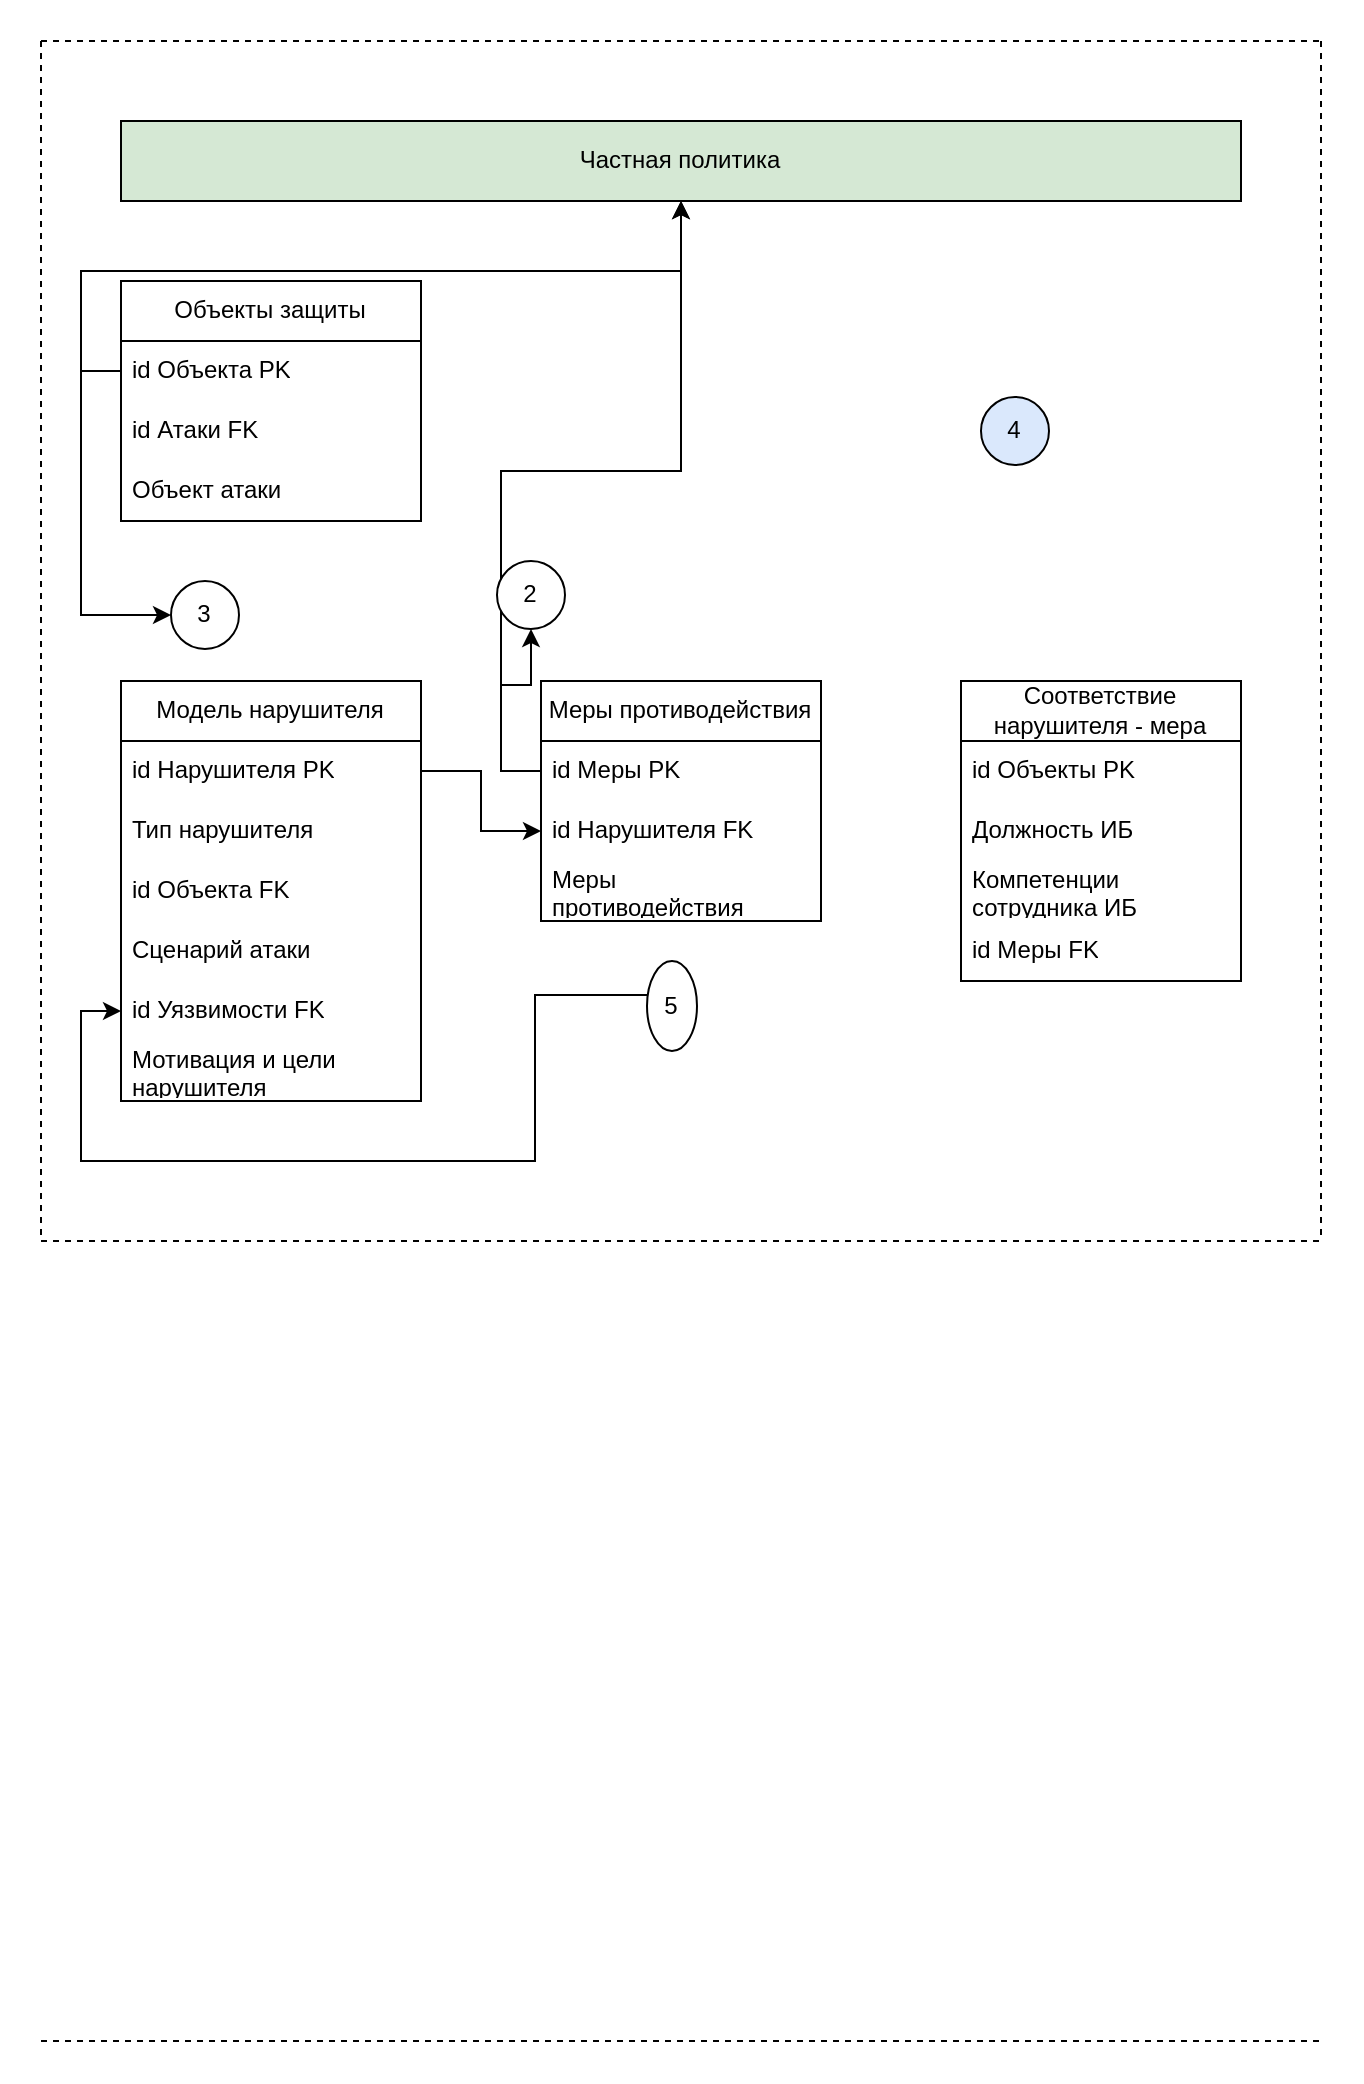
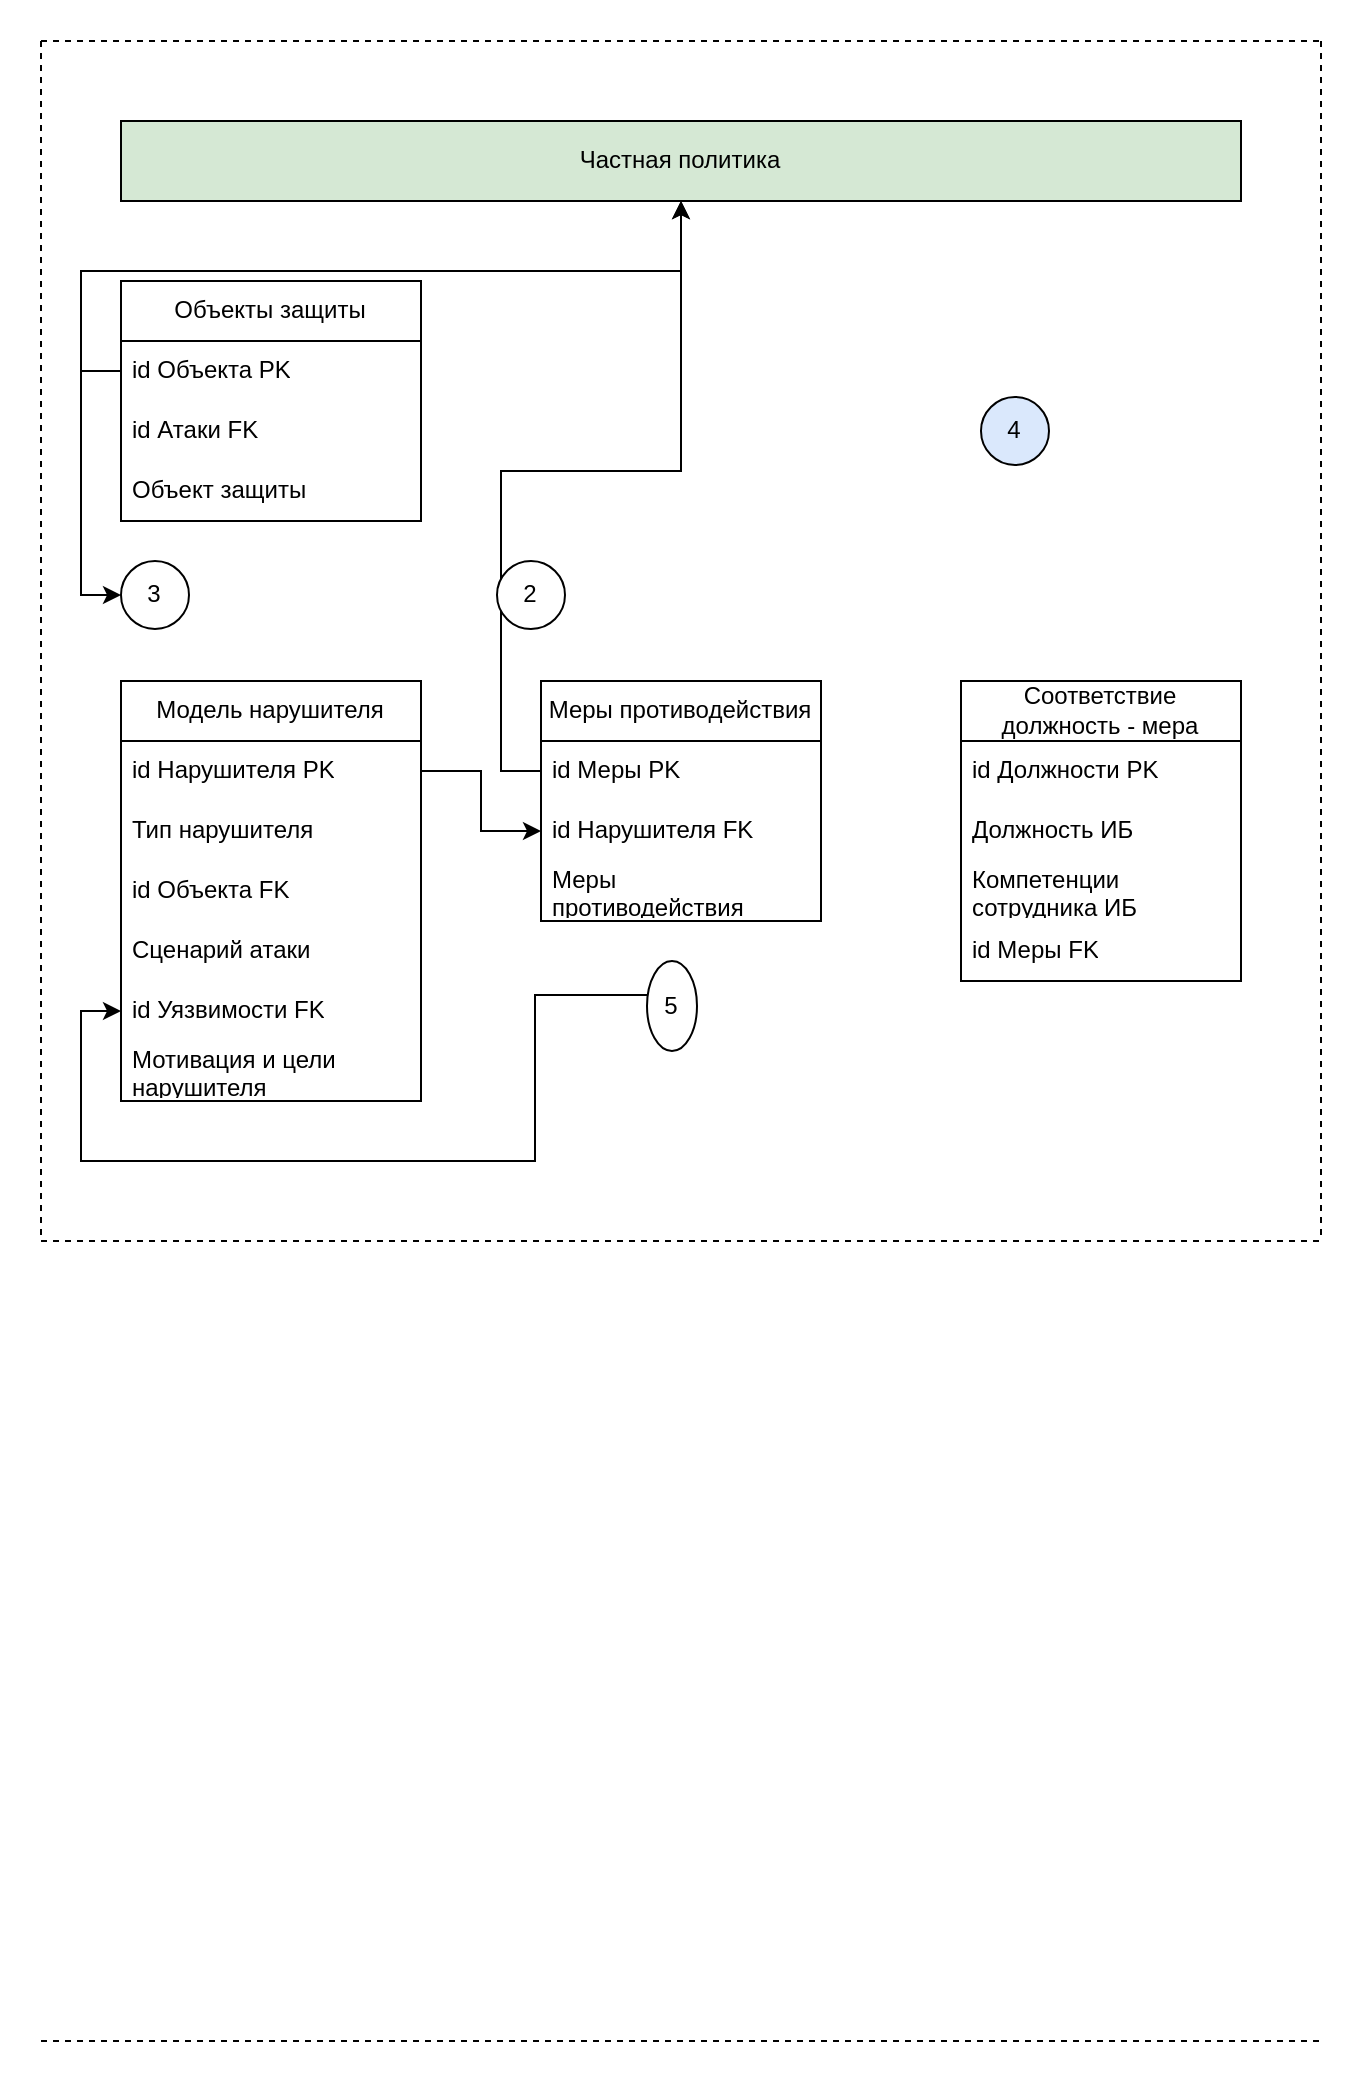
node "Объект атаки": label "Объект атаки" -> "Объект защиты"
node "3": moved (205, 615) -> (155, 595)
edge "id Меры PK" -> "2": removed
node "Соответствие нарушителя - мера": label "Соответствие нарушителя - мера" -> "Соответствие должность - мера"
node "id Объекты PK": label "id Объекты PK" -> "id Должности PK"
